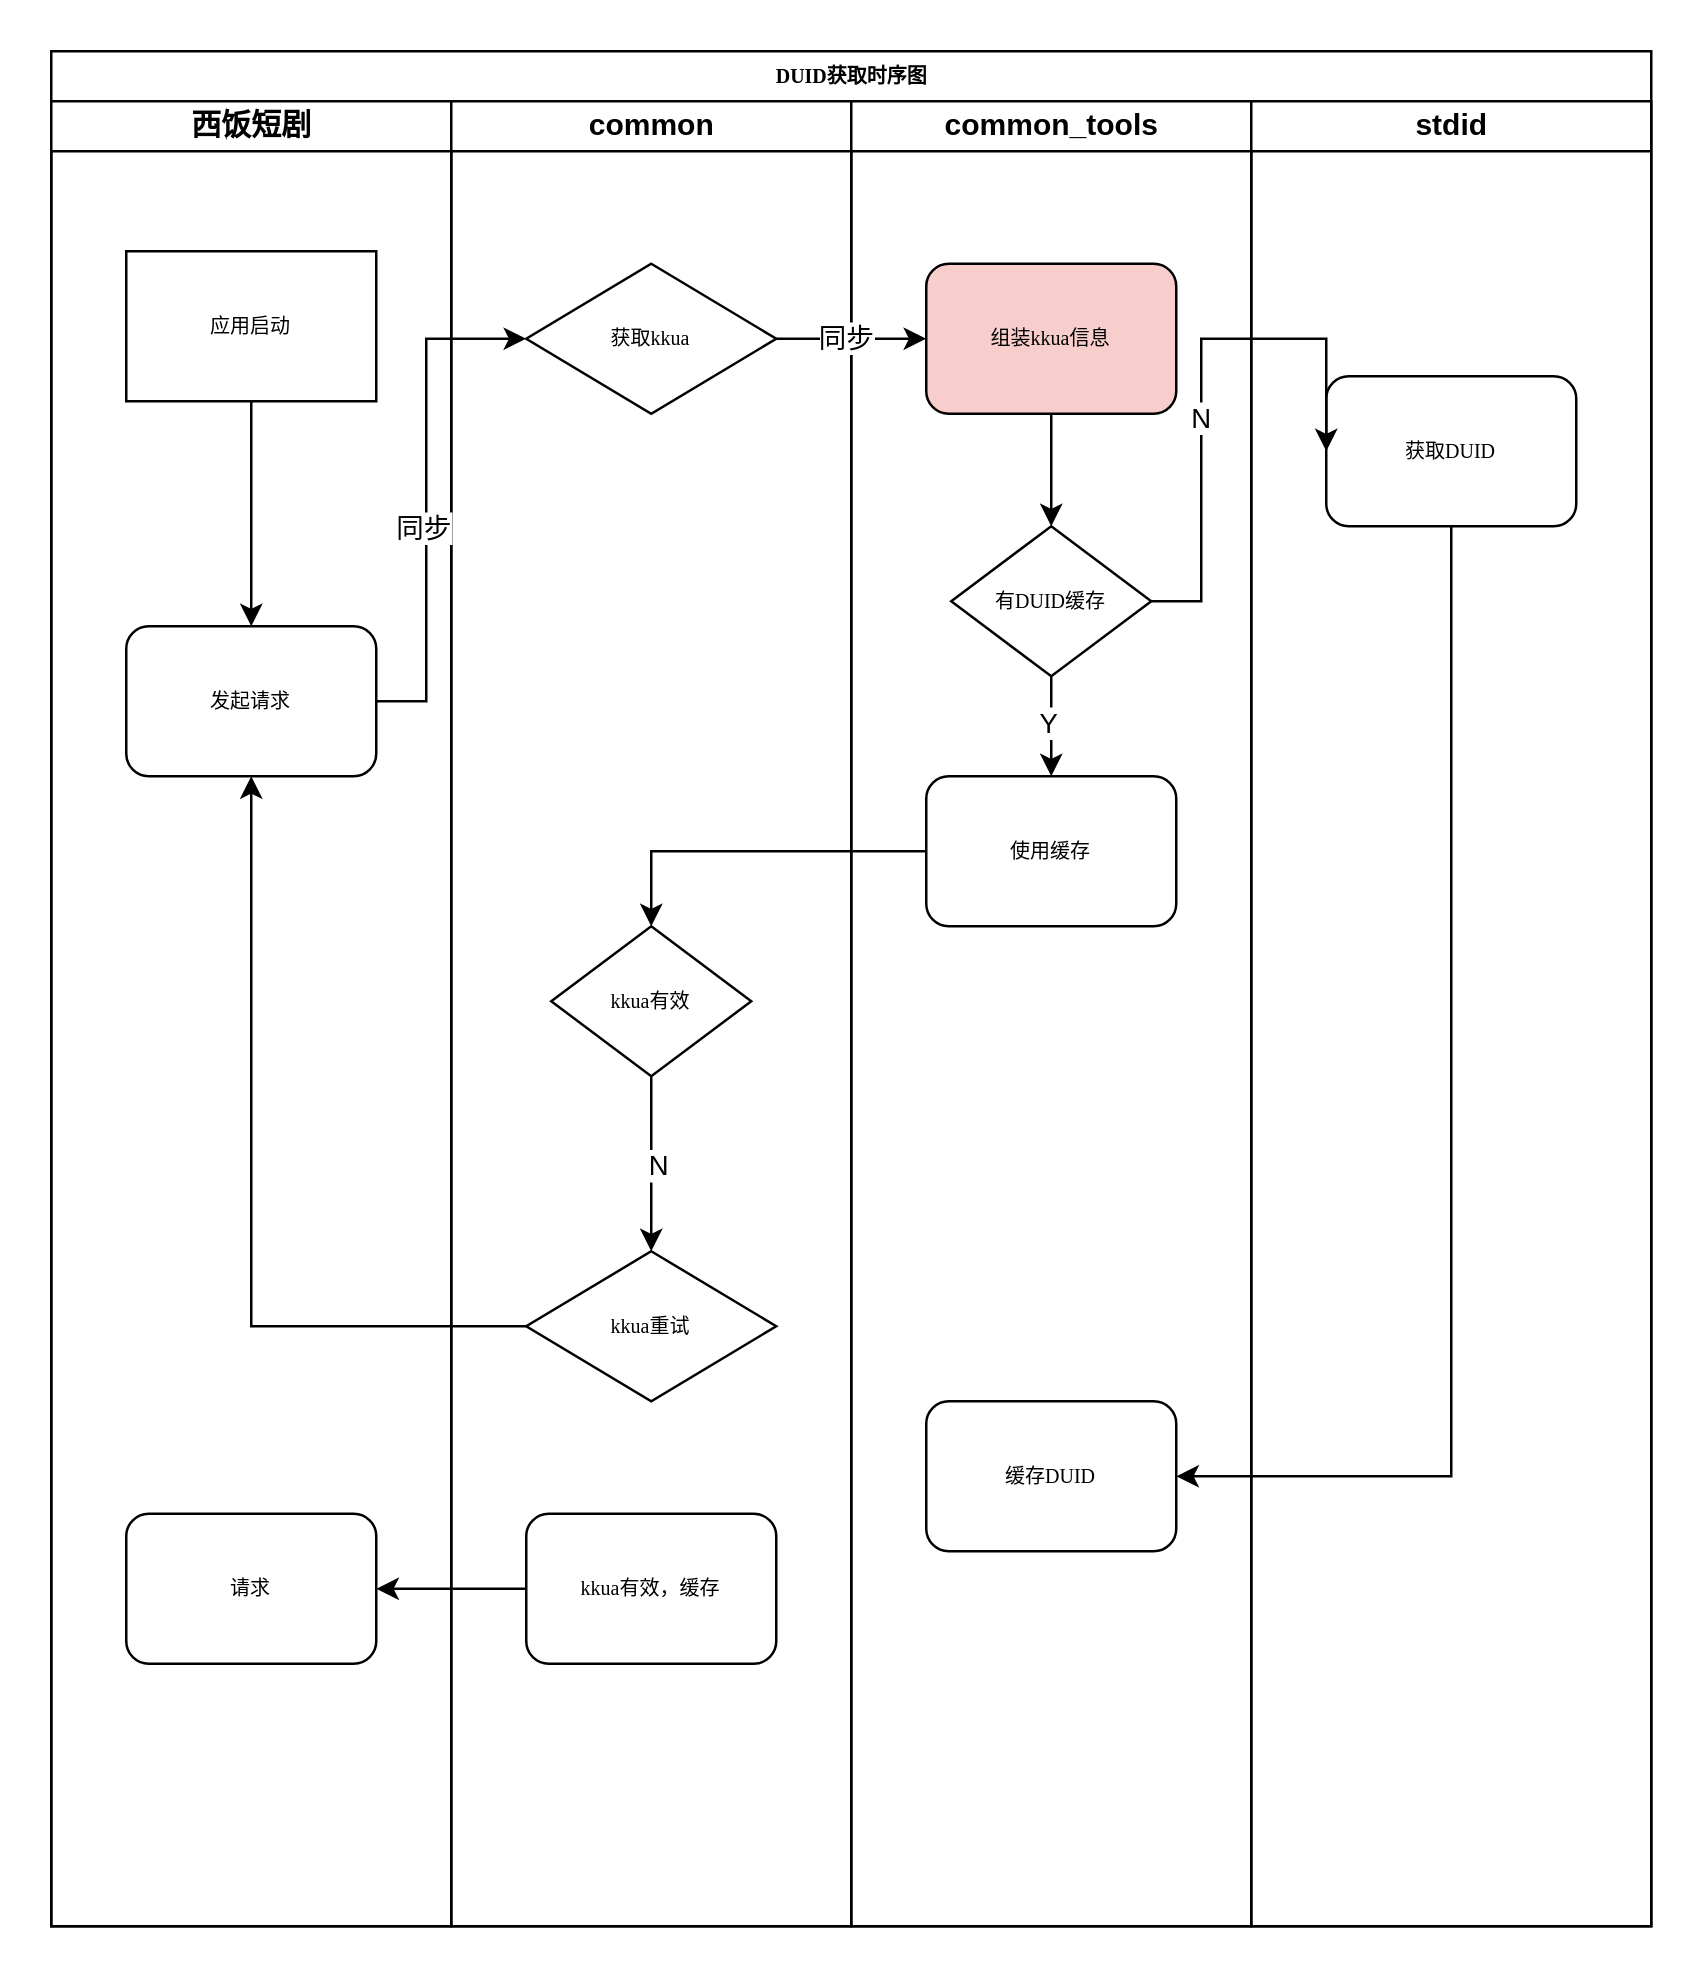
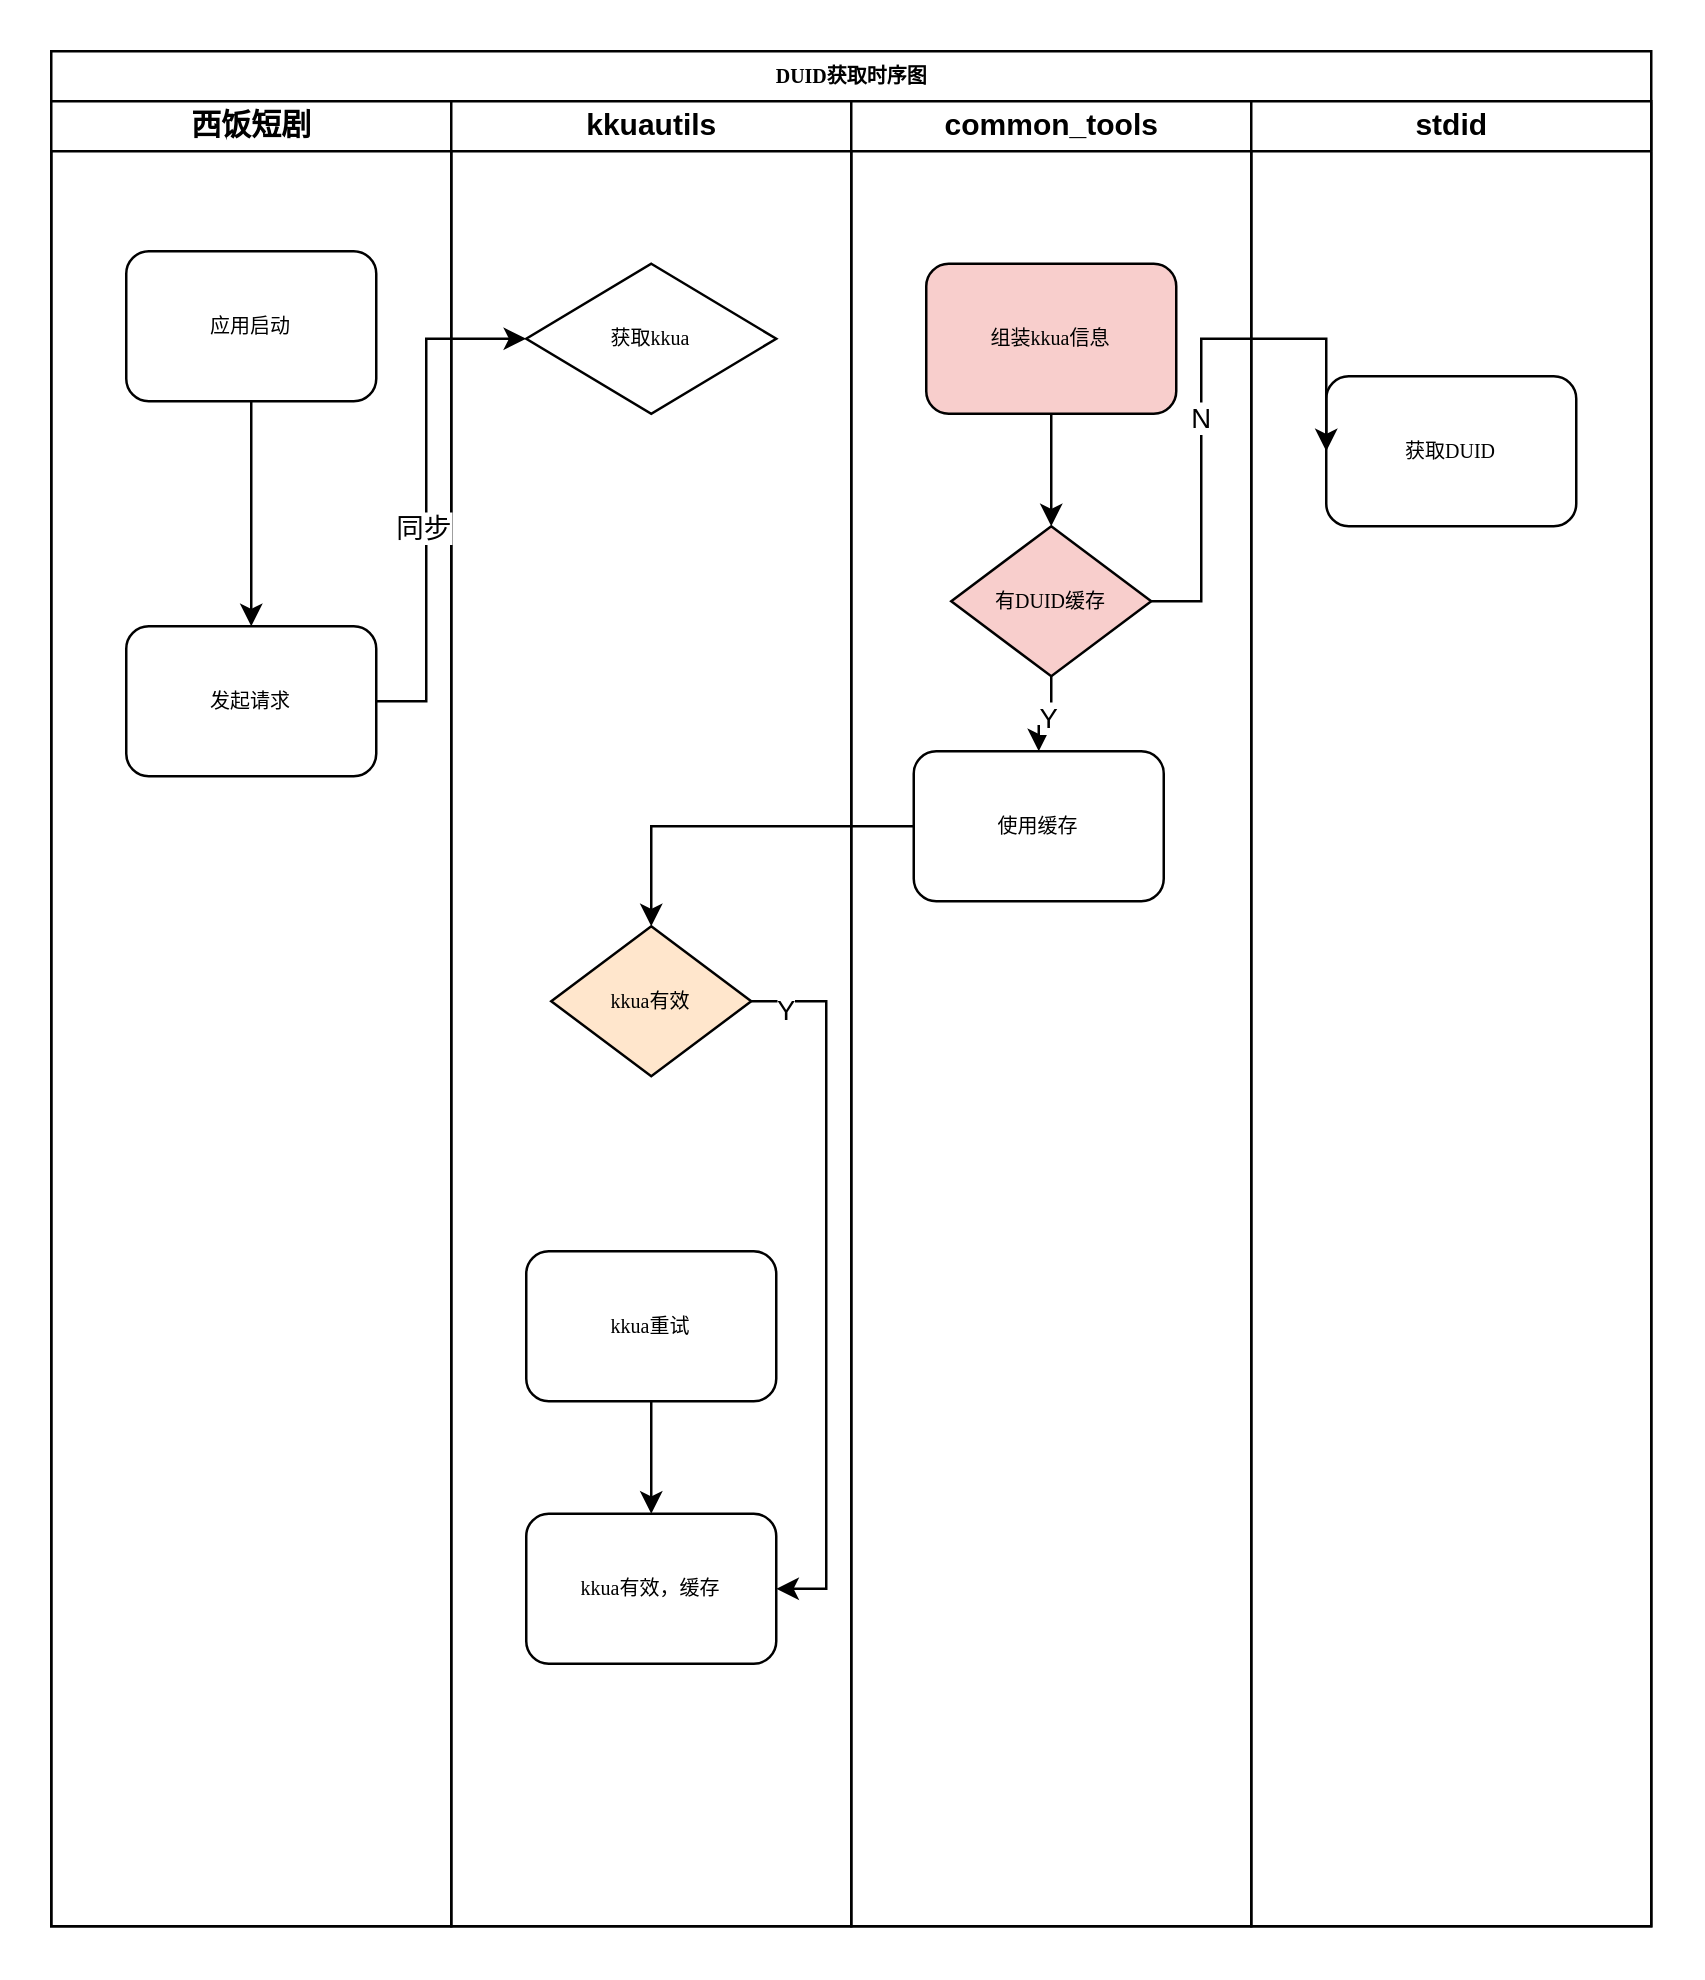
node "common": label "common" -> "kkuautils"
node "应用启动": shape rectangle -> rounded rectangle
edge "获取kkua" -> "组装kkua信息": removed, label "同步"
node "有DUID缓存": fillcolor #ffffff -> #f8cecc
node "使用缓存": moved (1051, 851) -> (1039, 826)
node "kkua有效": fillcolor #ffffff -> #ffe6cc
edge "获取DUID" -> "缓存DUID": removed
edge "kkua有效" -> "kkua重试": removed, label "N"
edge "kkua重试" -> "发起请求": now "kkua重试" -> "kkua有效，缓存"
edge "kkua有效" -> "kkua有效，缓存": added, label "Y"
node "kkua重试": shape diamond -> rounded rectangle
node "缓存DUID": removed
node "请求": removed
edge "kkua有效，缓存" -> "请求": removed
